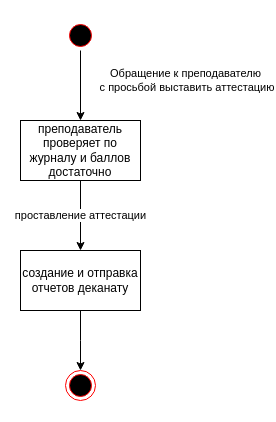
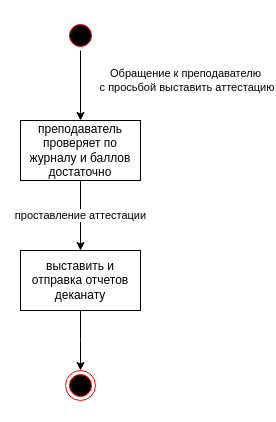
node "создание и отправка отчетов деканату": label "создание и отправка отчетов деканату" -> "выставить и отправка отчетов деканату"
